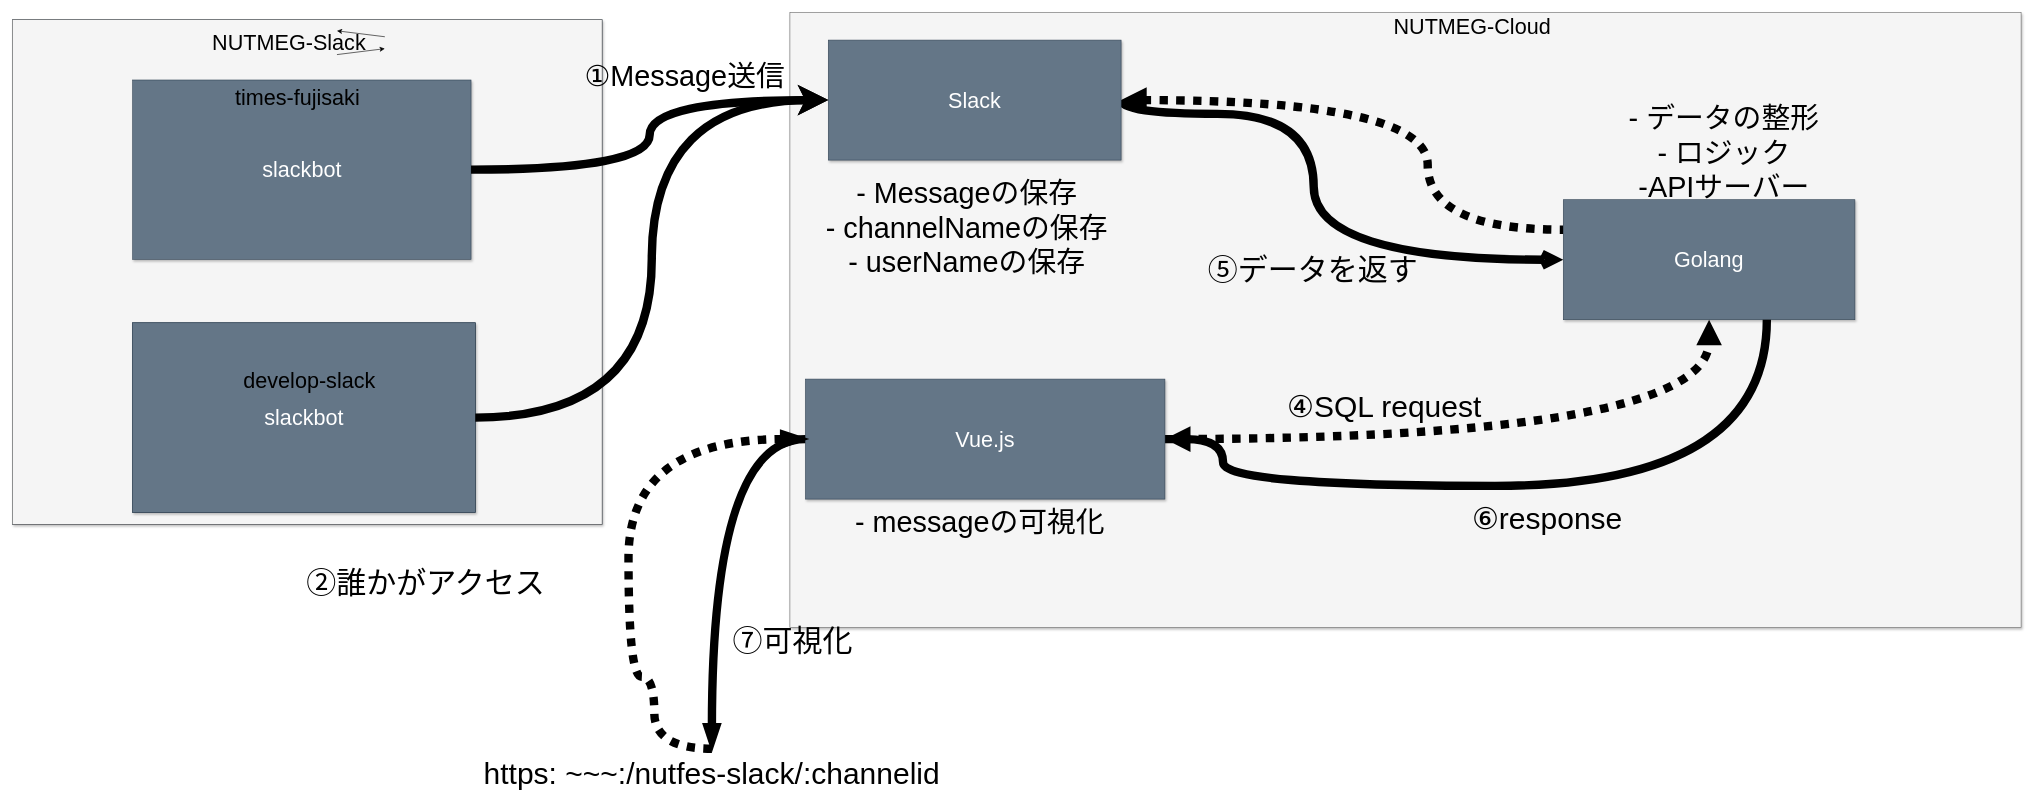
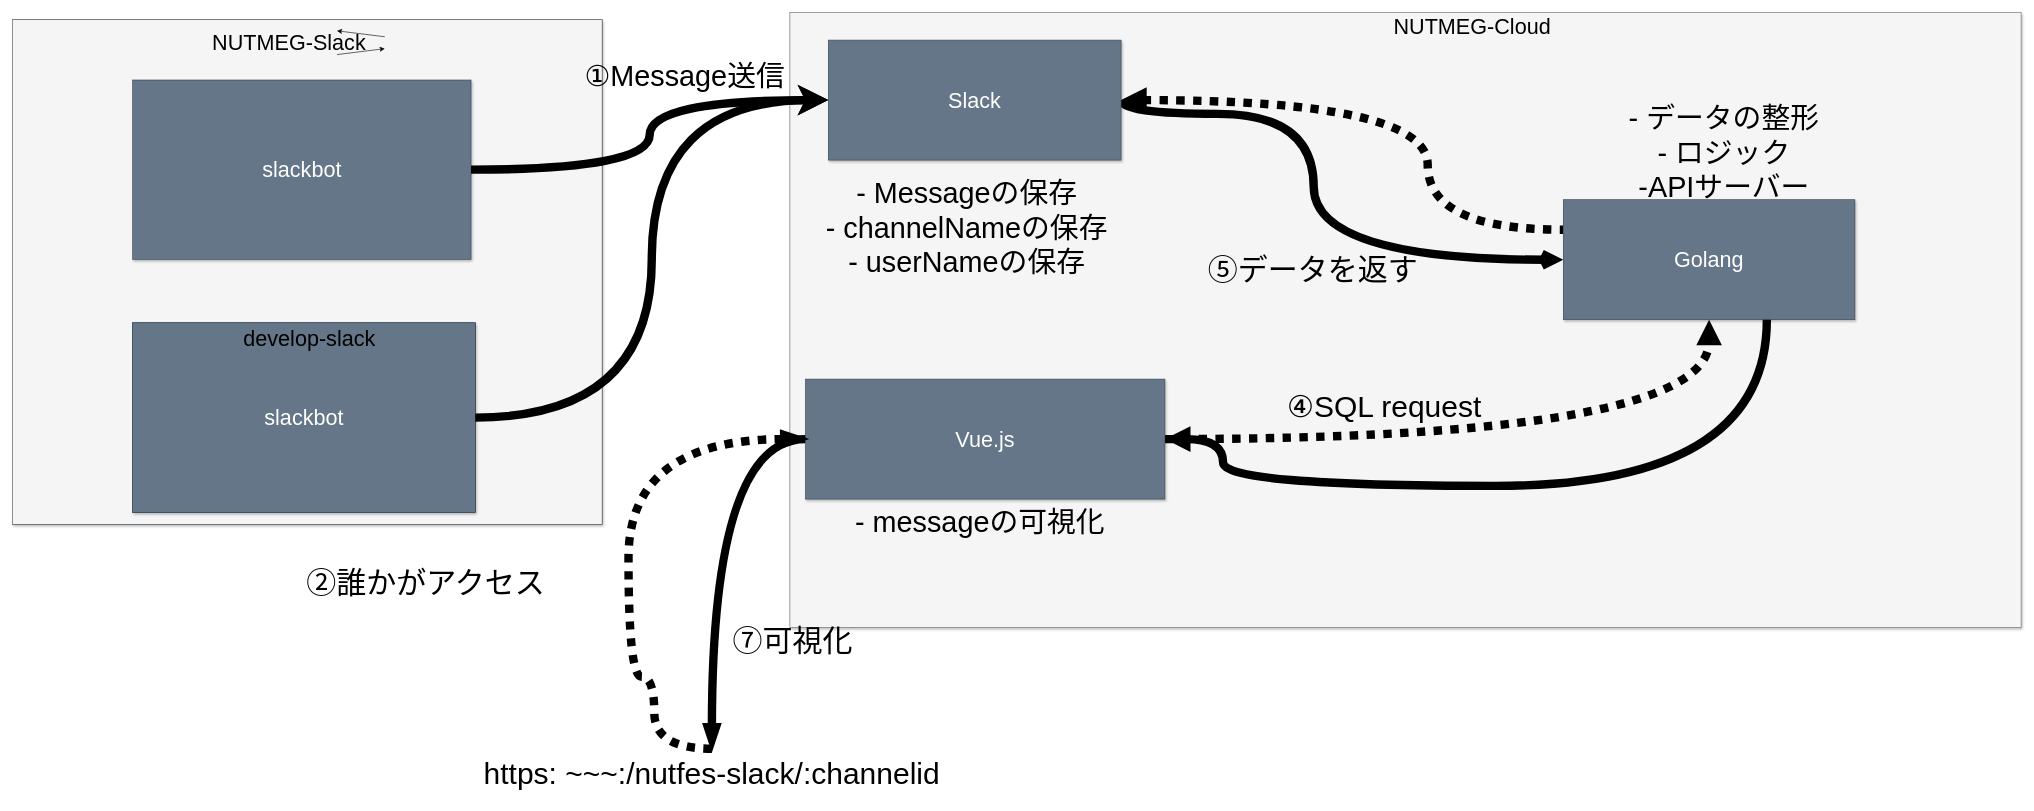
node "times-fujisaki": removed
node "develop-slack": moved (310, 380) -> (310, 338)
node "⑥response": removed
